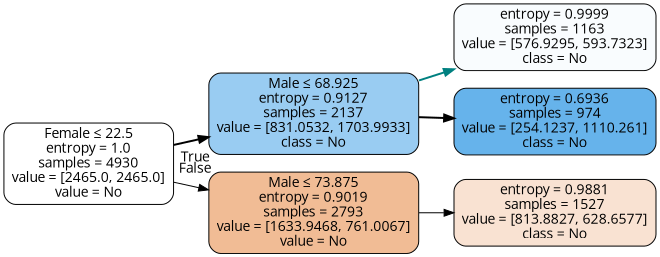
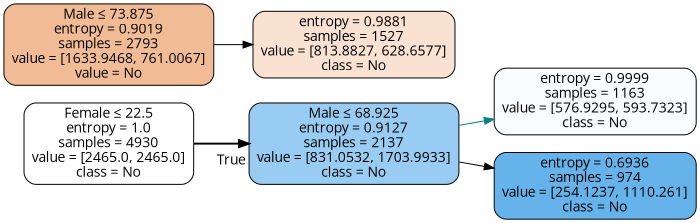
edge "Male ≤ 68.925" -> "entropy = 0.9999": style bold -> solid
edge "Male ≤ 68.925" -> "entropy = 0.6936": style bold -> solid
edge "Female ≤ 22.5" -> "Male ≤ 73.875": removed
node "Female ≤ 22.5": text "value = No" -> "class = No"
